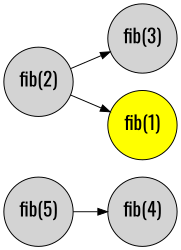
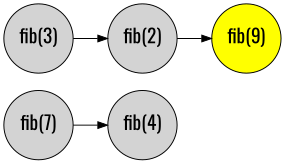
edge "fib(2)" -> "fib(3)": reversed
node "fib(1)": label "fib(1)" -> "fib(9)"
node "fib(5)": label "fib(5)" -> "fib(7)"
